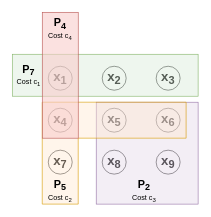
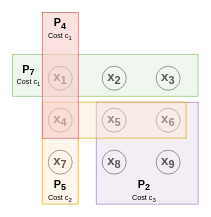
node "P4Cost c4": label "P4Cost c4" -> "P4Cost c1"
